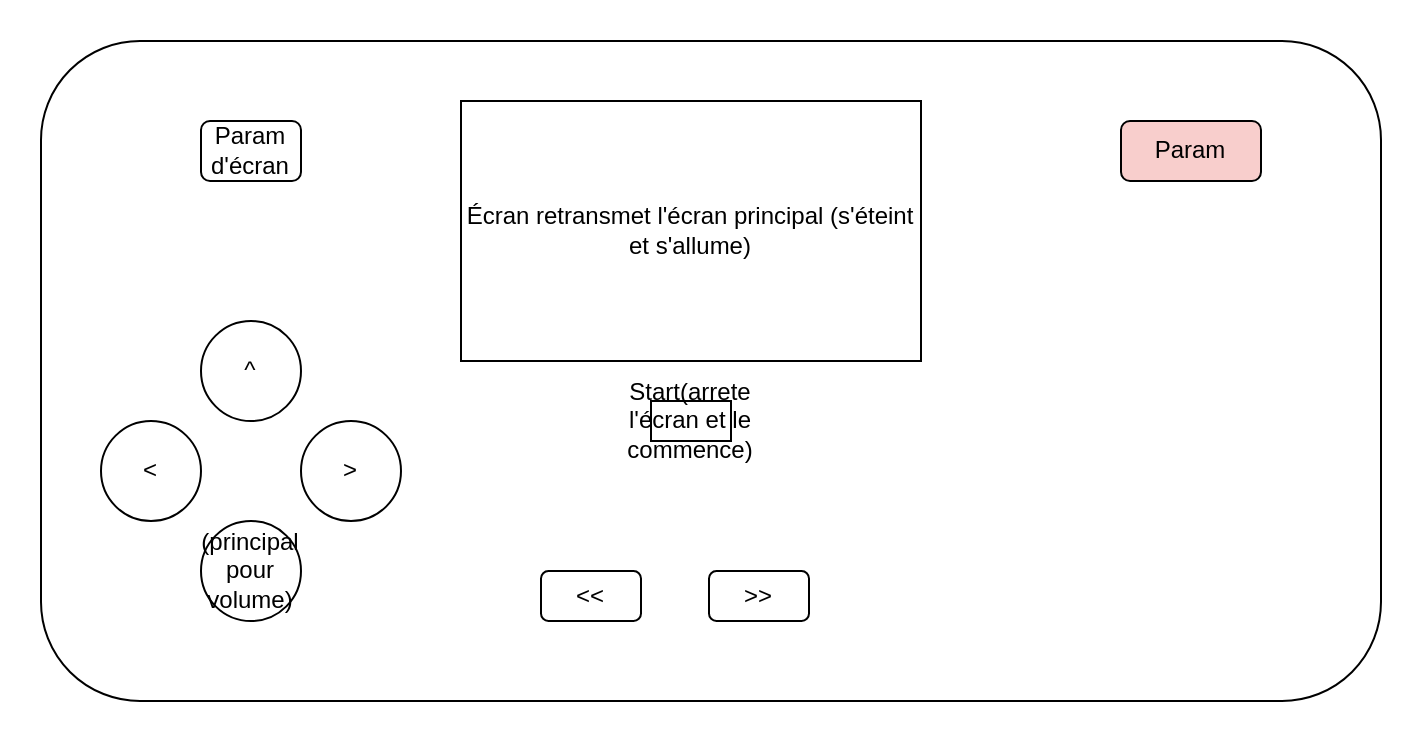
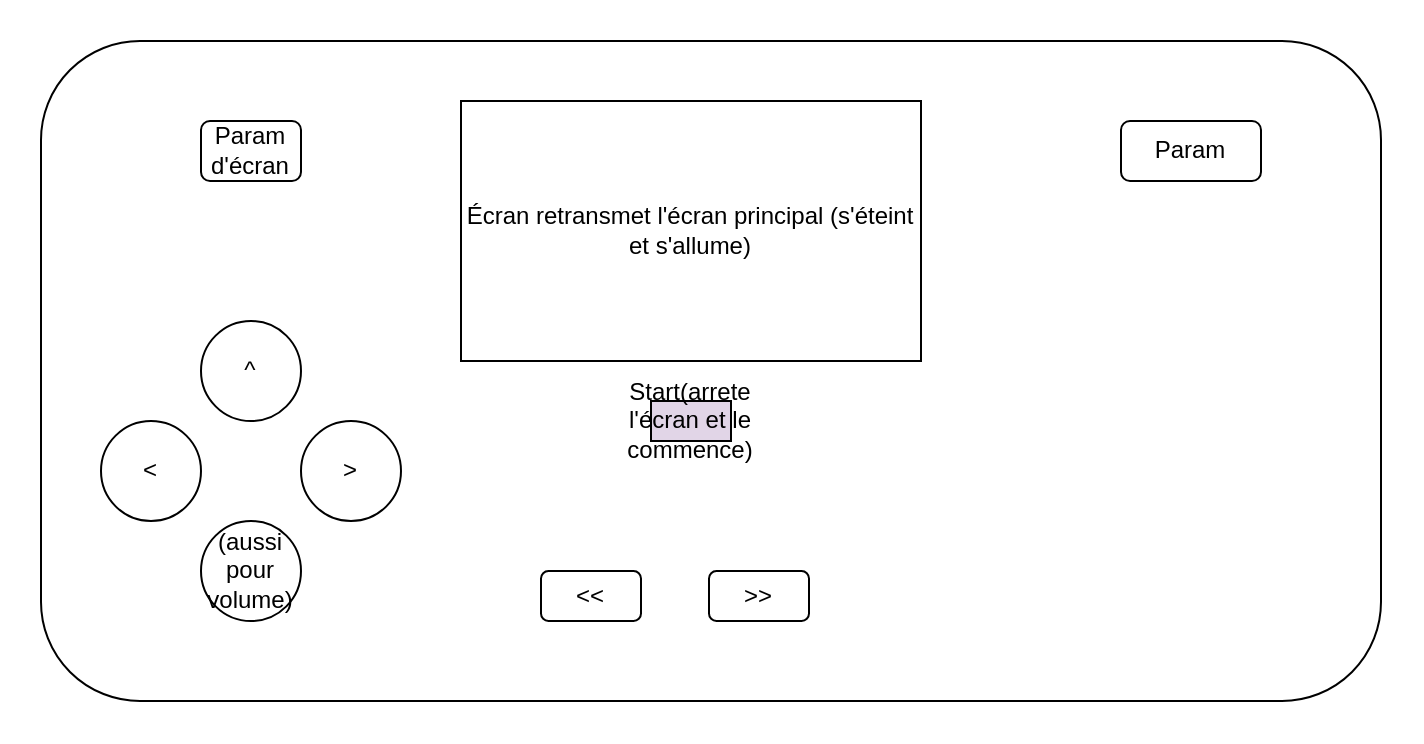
node "Param": fillcolor #f8cecc -> #ffffff
node "Start(arrete l'écran et le commence)": fillcolor #ffffff -> #e1d5e7
node "(principal pour volume)": label "(principal pour volume)" -> "(aussi pour volume)"
